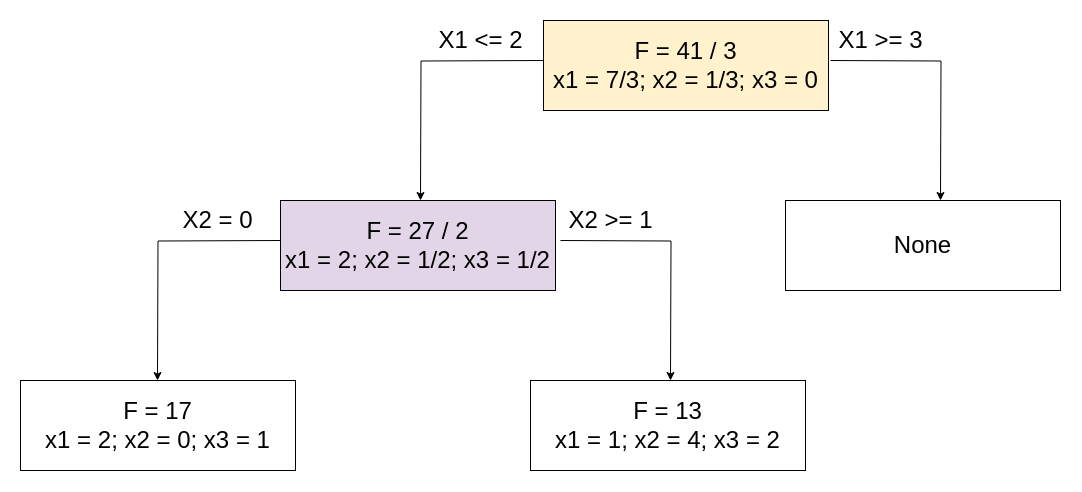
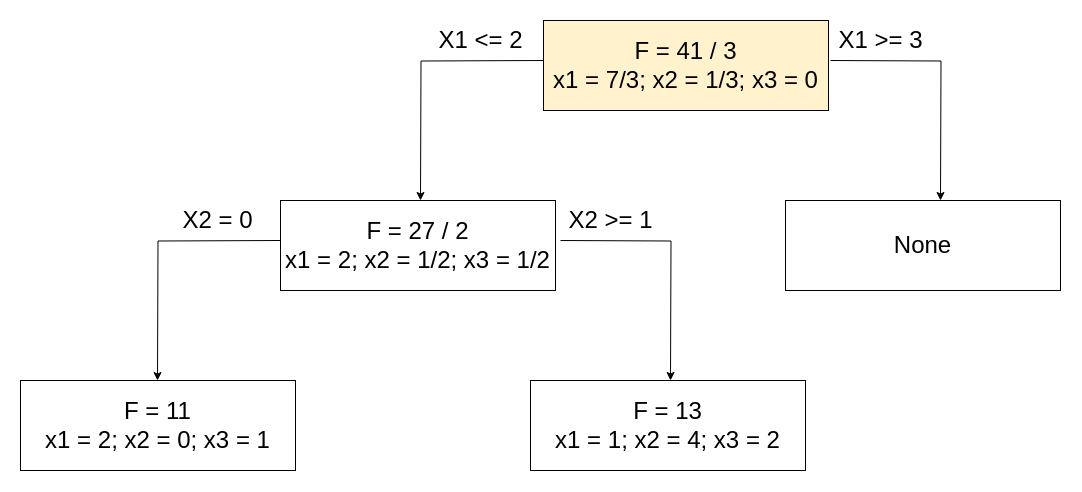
node "F = 27 / 2 x1 = 2; x2 = 1/2; x3 = 1/2": fillcolor #e1d5e7 -> #ffffff
node "F = 17 x1 = 2; x2 = 0; x3 = 1": label "F = 17 x1 = 2; x2 = 0; x3 = 1" -> "F = 11 x1 = 2; x2 = 0; x3 = 1"
